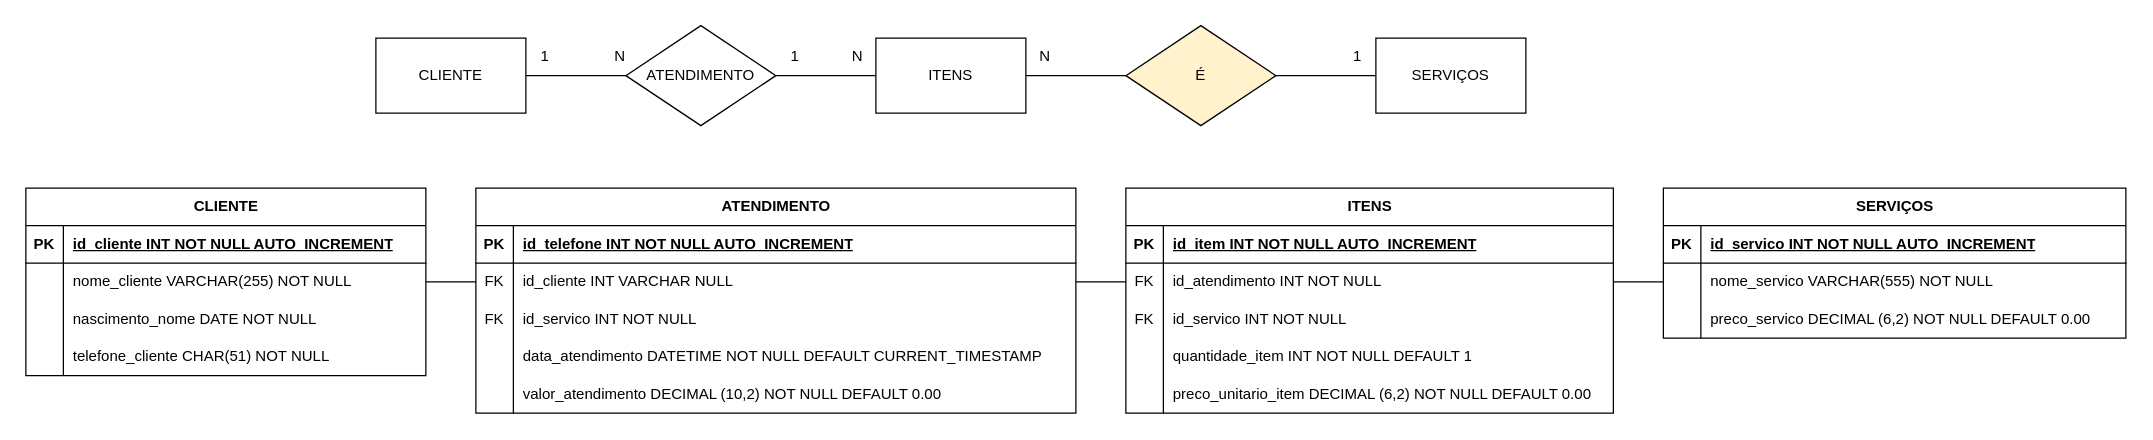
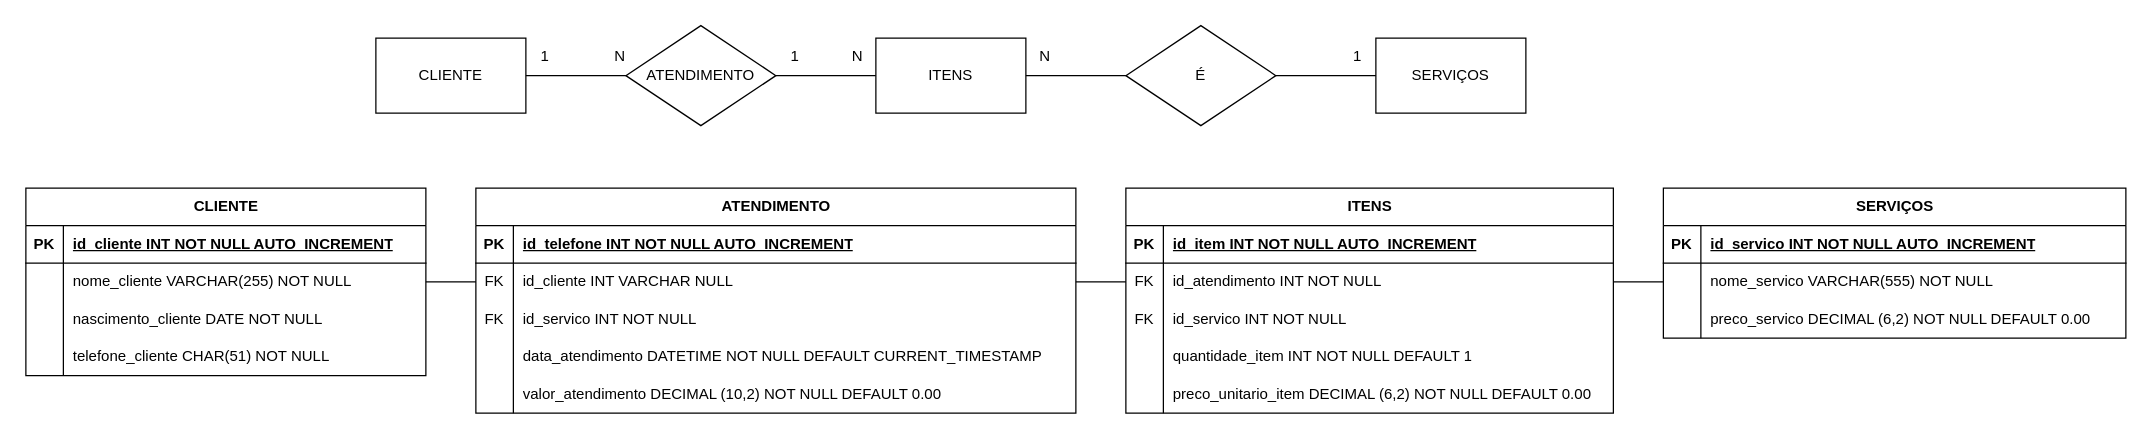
node "É": fillcolor #fff2cc -> #ffffff
node "nascimento_nome DATE NOT NULL": label "nascimento_nome DATE NOT NULL" -> "nascimento_cliente DATE NOT NULL"
